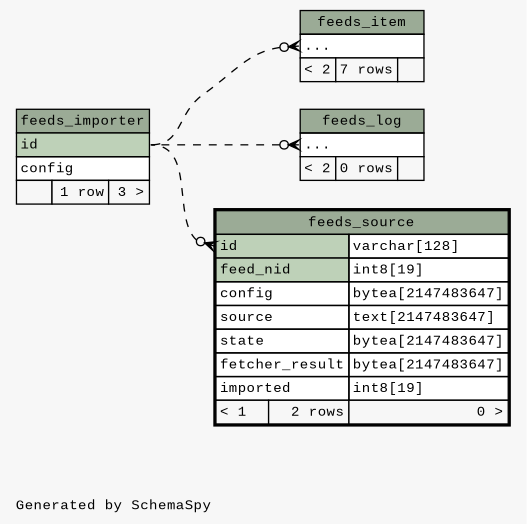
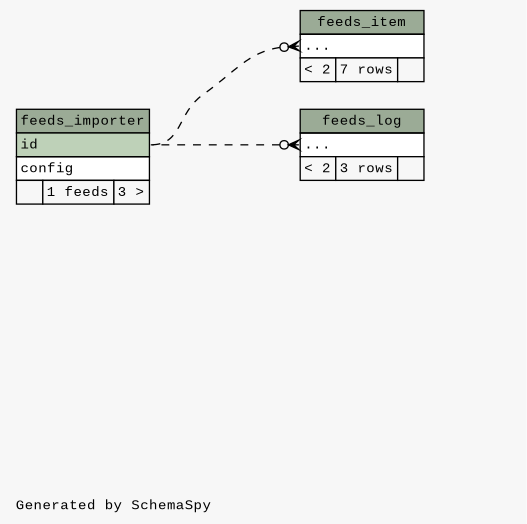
node "feeds_log": text "0 rows" -> "3 rows"
node "feeds_importer": text "1 row" -> "1 feeds"
node "feeds_source": removed
